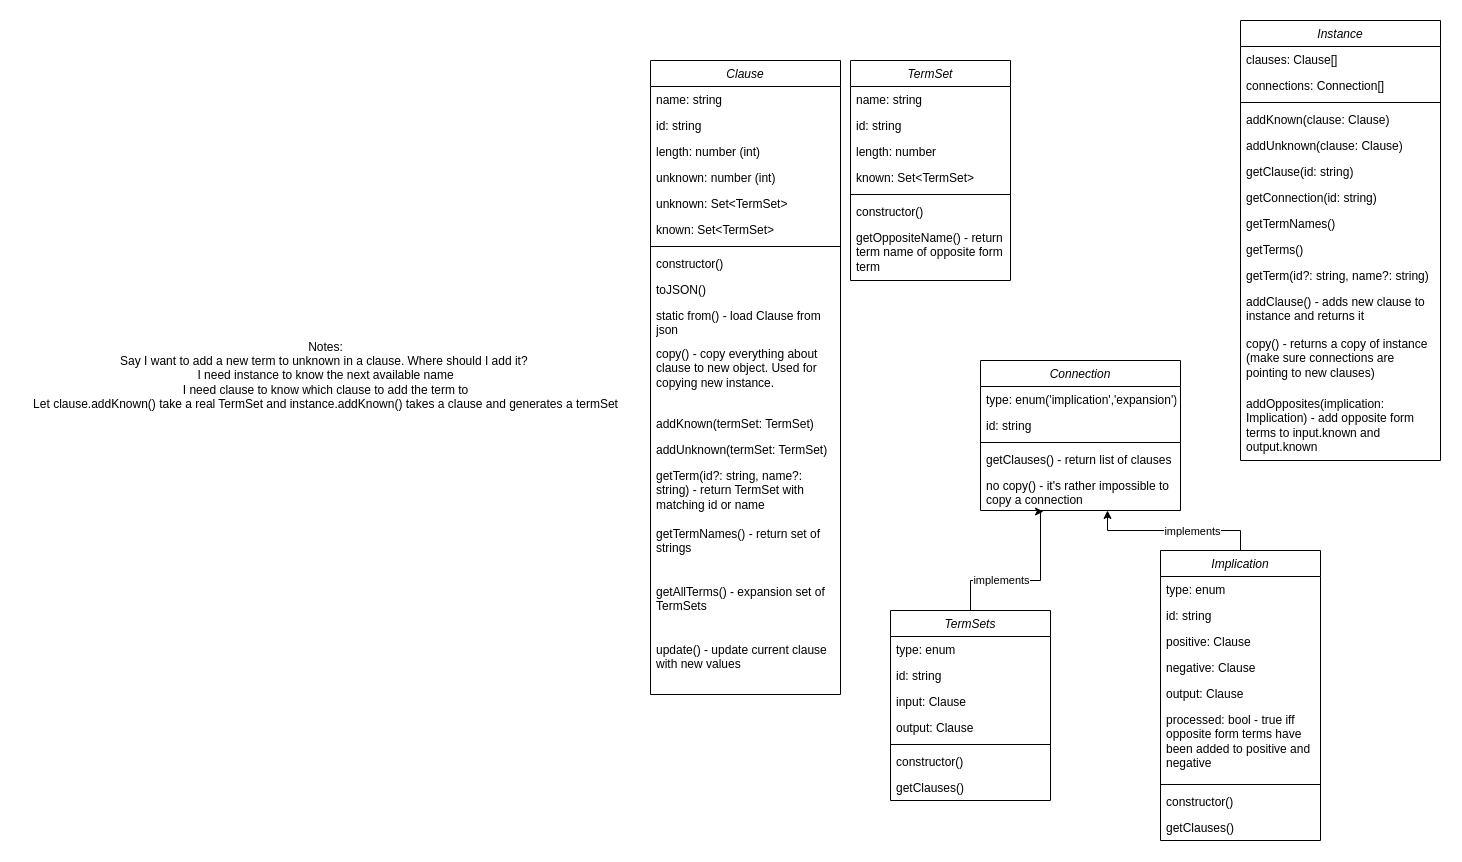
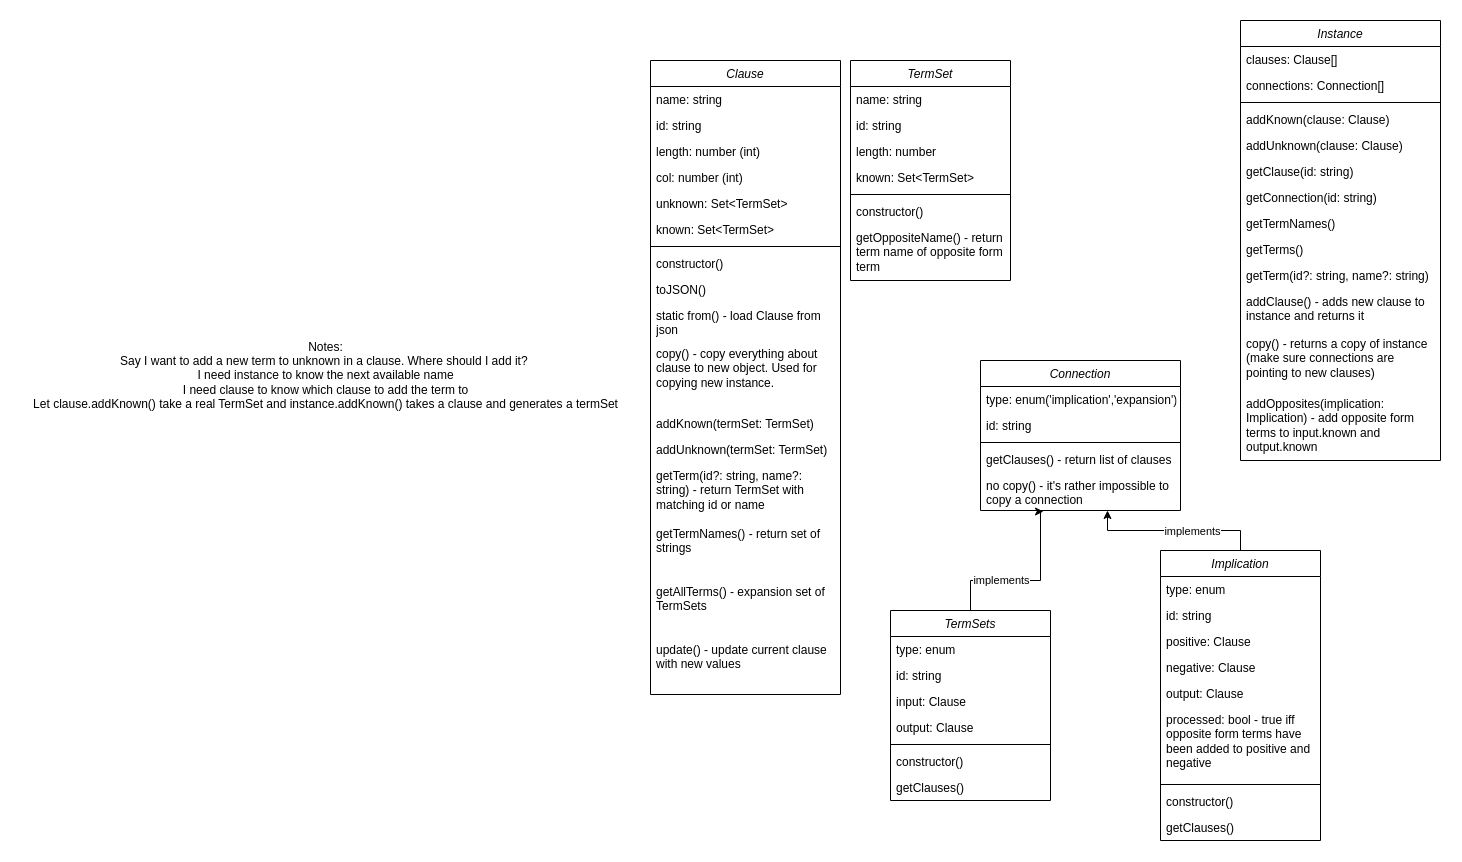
node "unknown: number (int)": label "unknown: number (int)" -> "col: number (int)"
